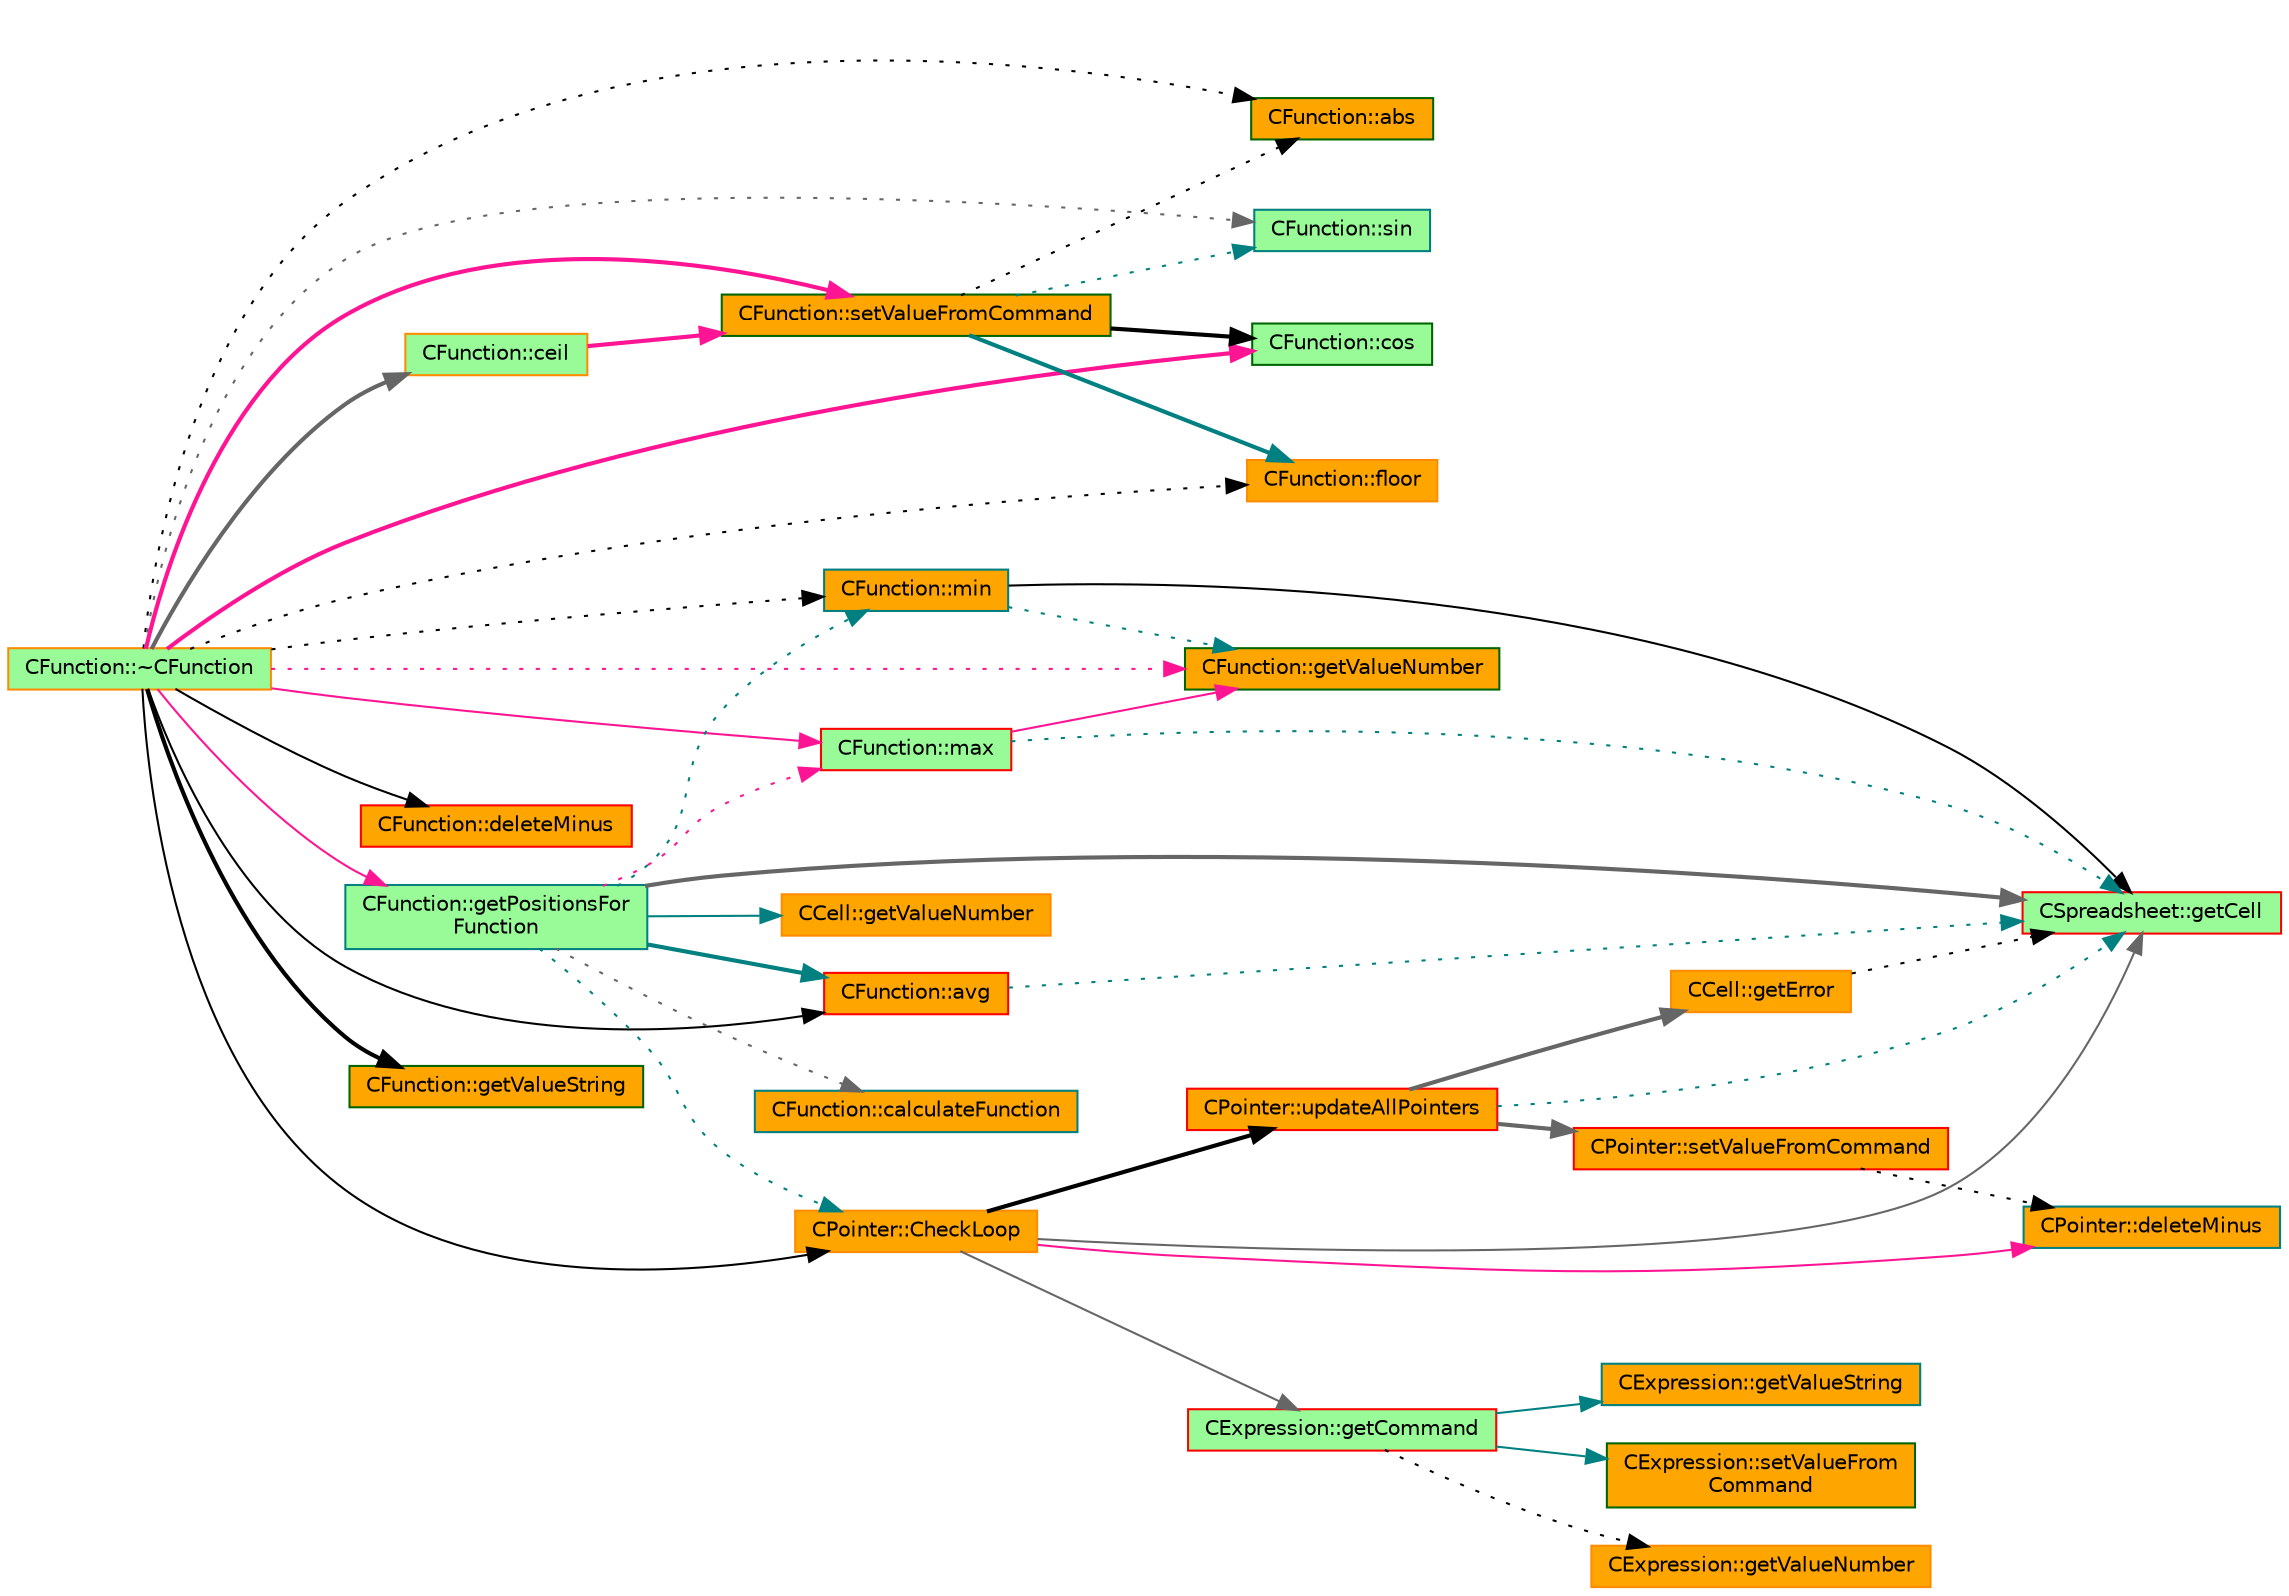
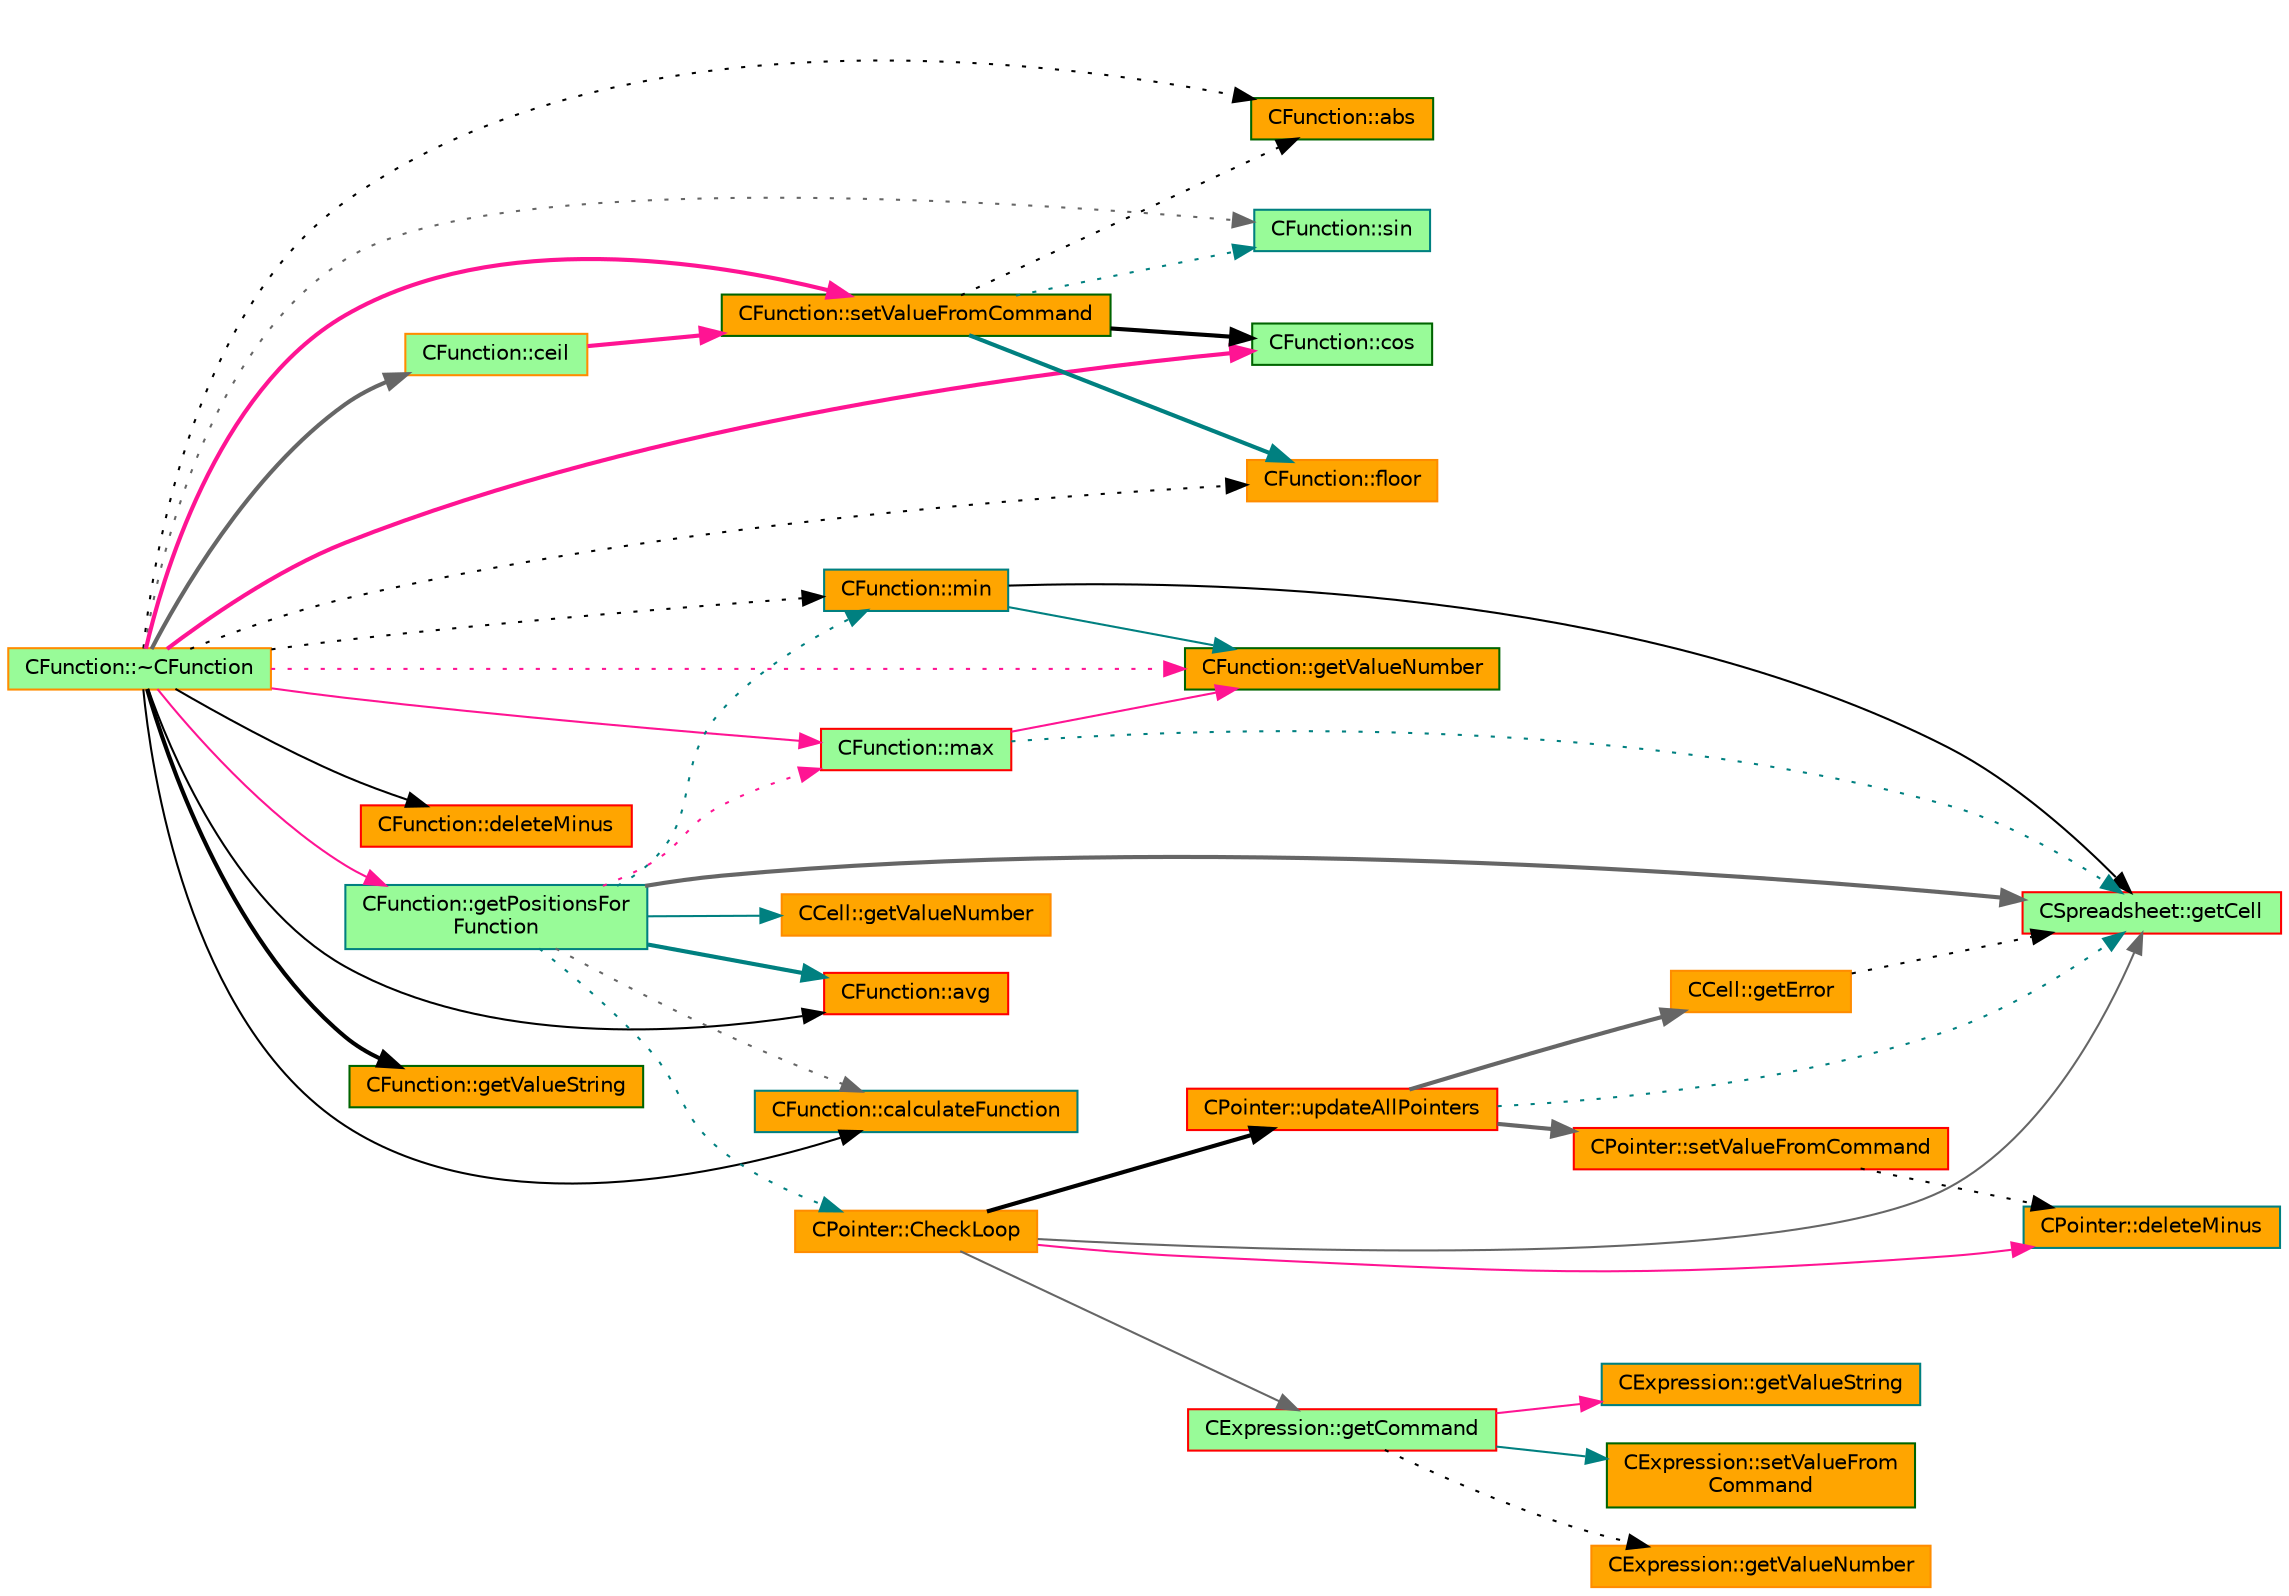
edge "CFunction::min" -> "CFunction::getValueNumber": style dotted -> solid
edge "CFunction::avg" -> "CSpreadsheet::getCell": removed
edge "CFunction::~CFunction" -> "CPointer::CheckLoop": now "CFunction::~CFunction" -> "CFunction::calculateFunction"
edge "CExpression::getCommand" -> "CExpression::getValueString": color teal -> deeppink
